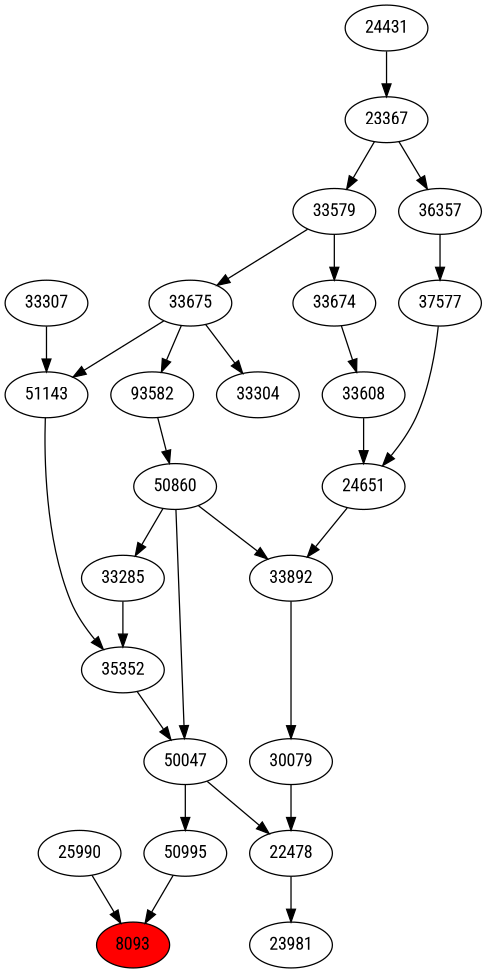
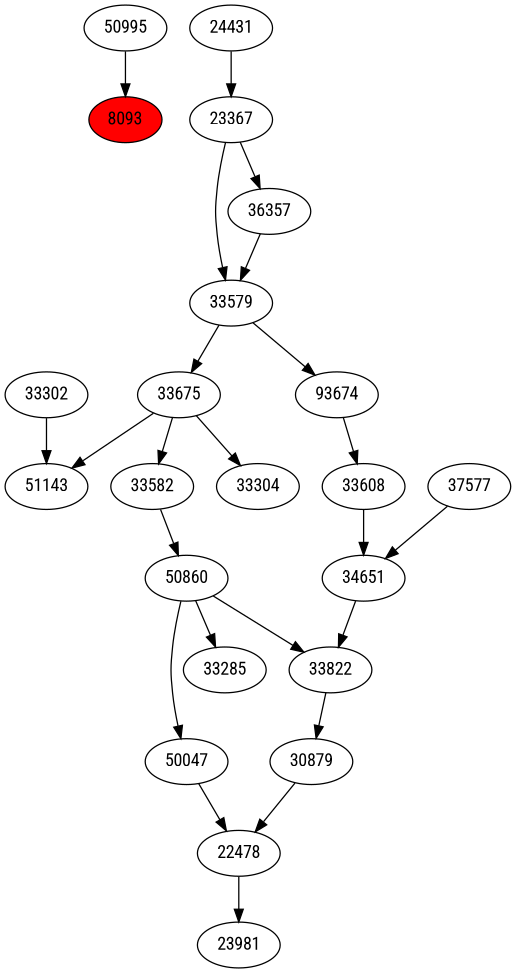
edge "36357" -> "37577": now "36357" -> "33579"
node "33307": label "33307" -> "33302"
node "33674": label "33674" -> "93674"
node "93582": label "93582" -> "33582"
node "24651": label "24651" -> "34651"
node "33892": label "33892" -> "33822"
node "35352": removed
node "30079": label "30079" -> "30879"
edge "50047" -> "50995": removed
node "25990": removed
